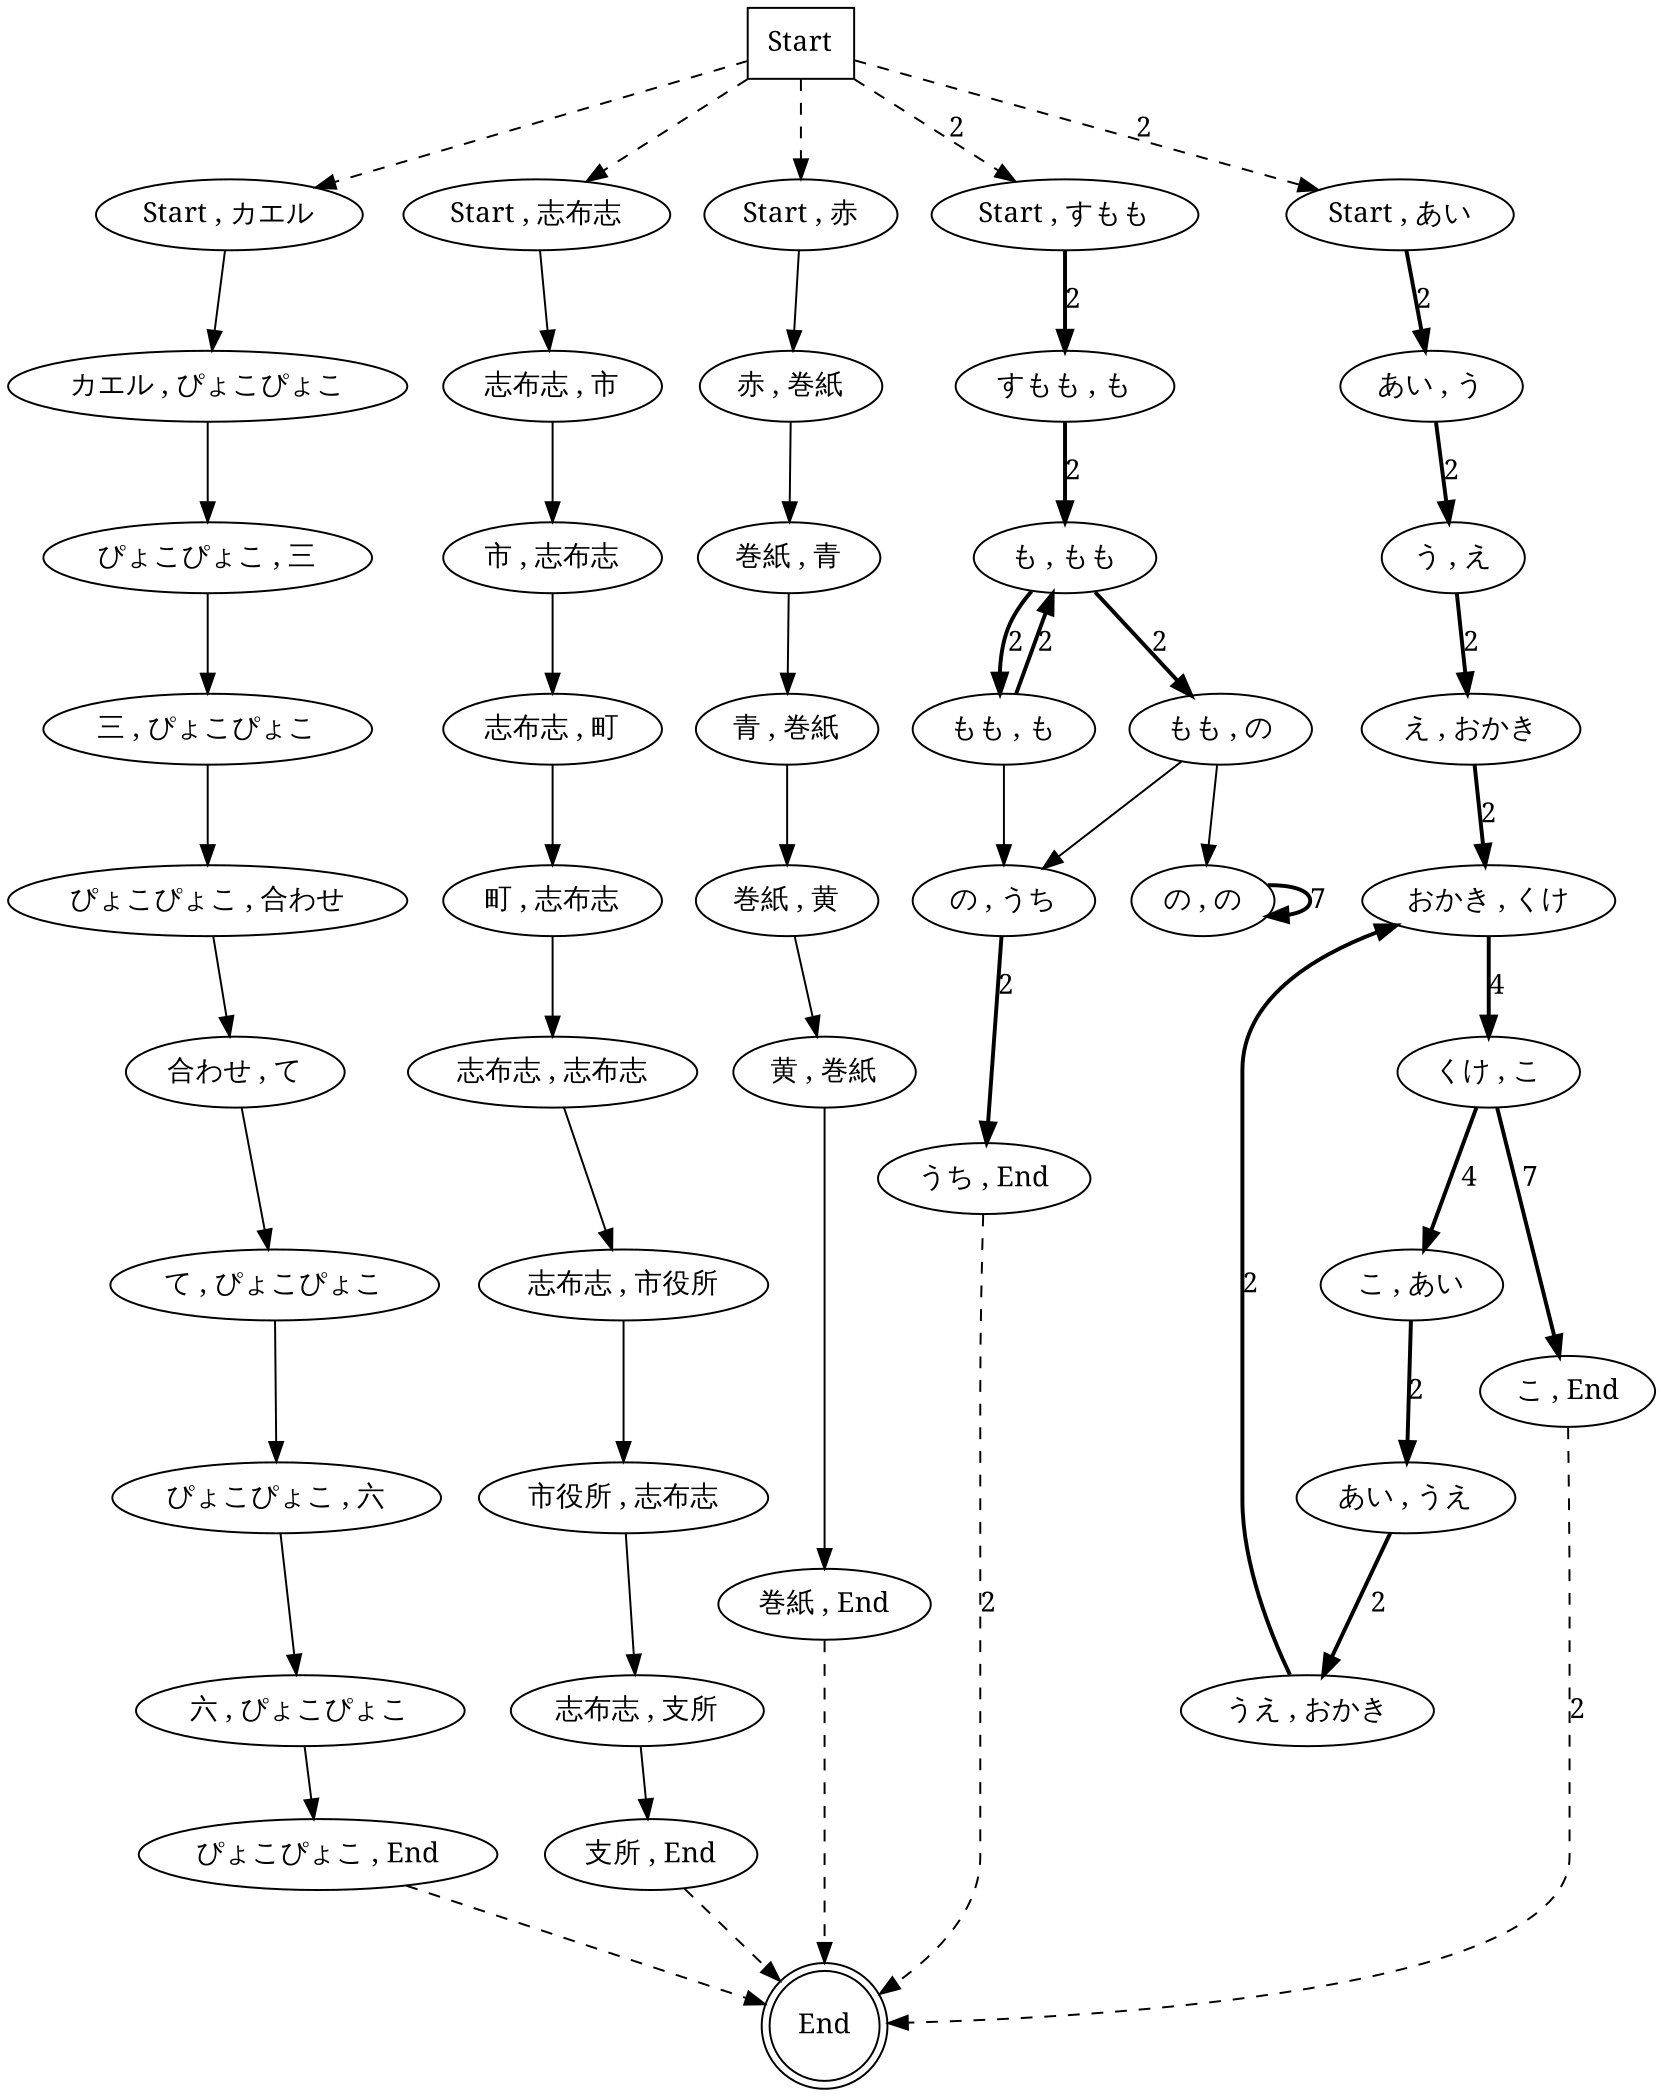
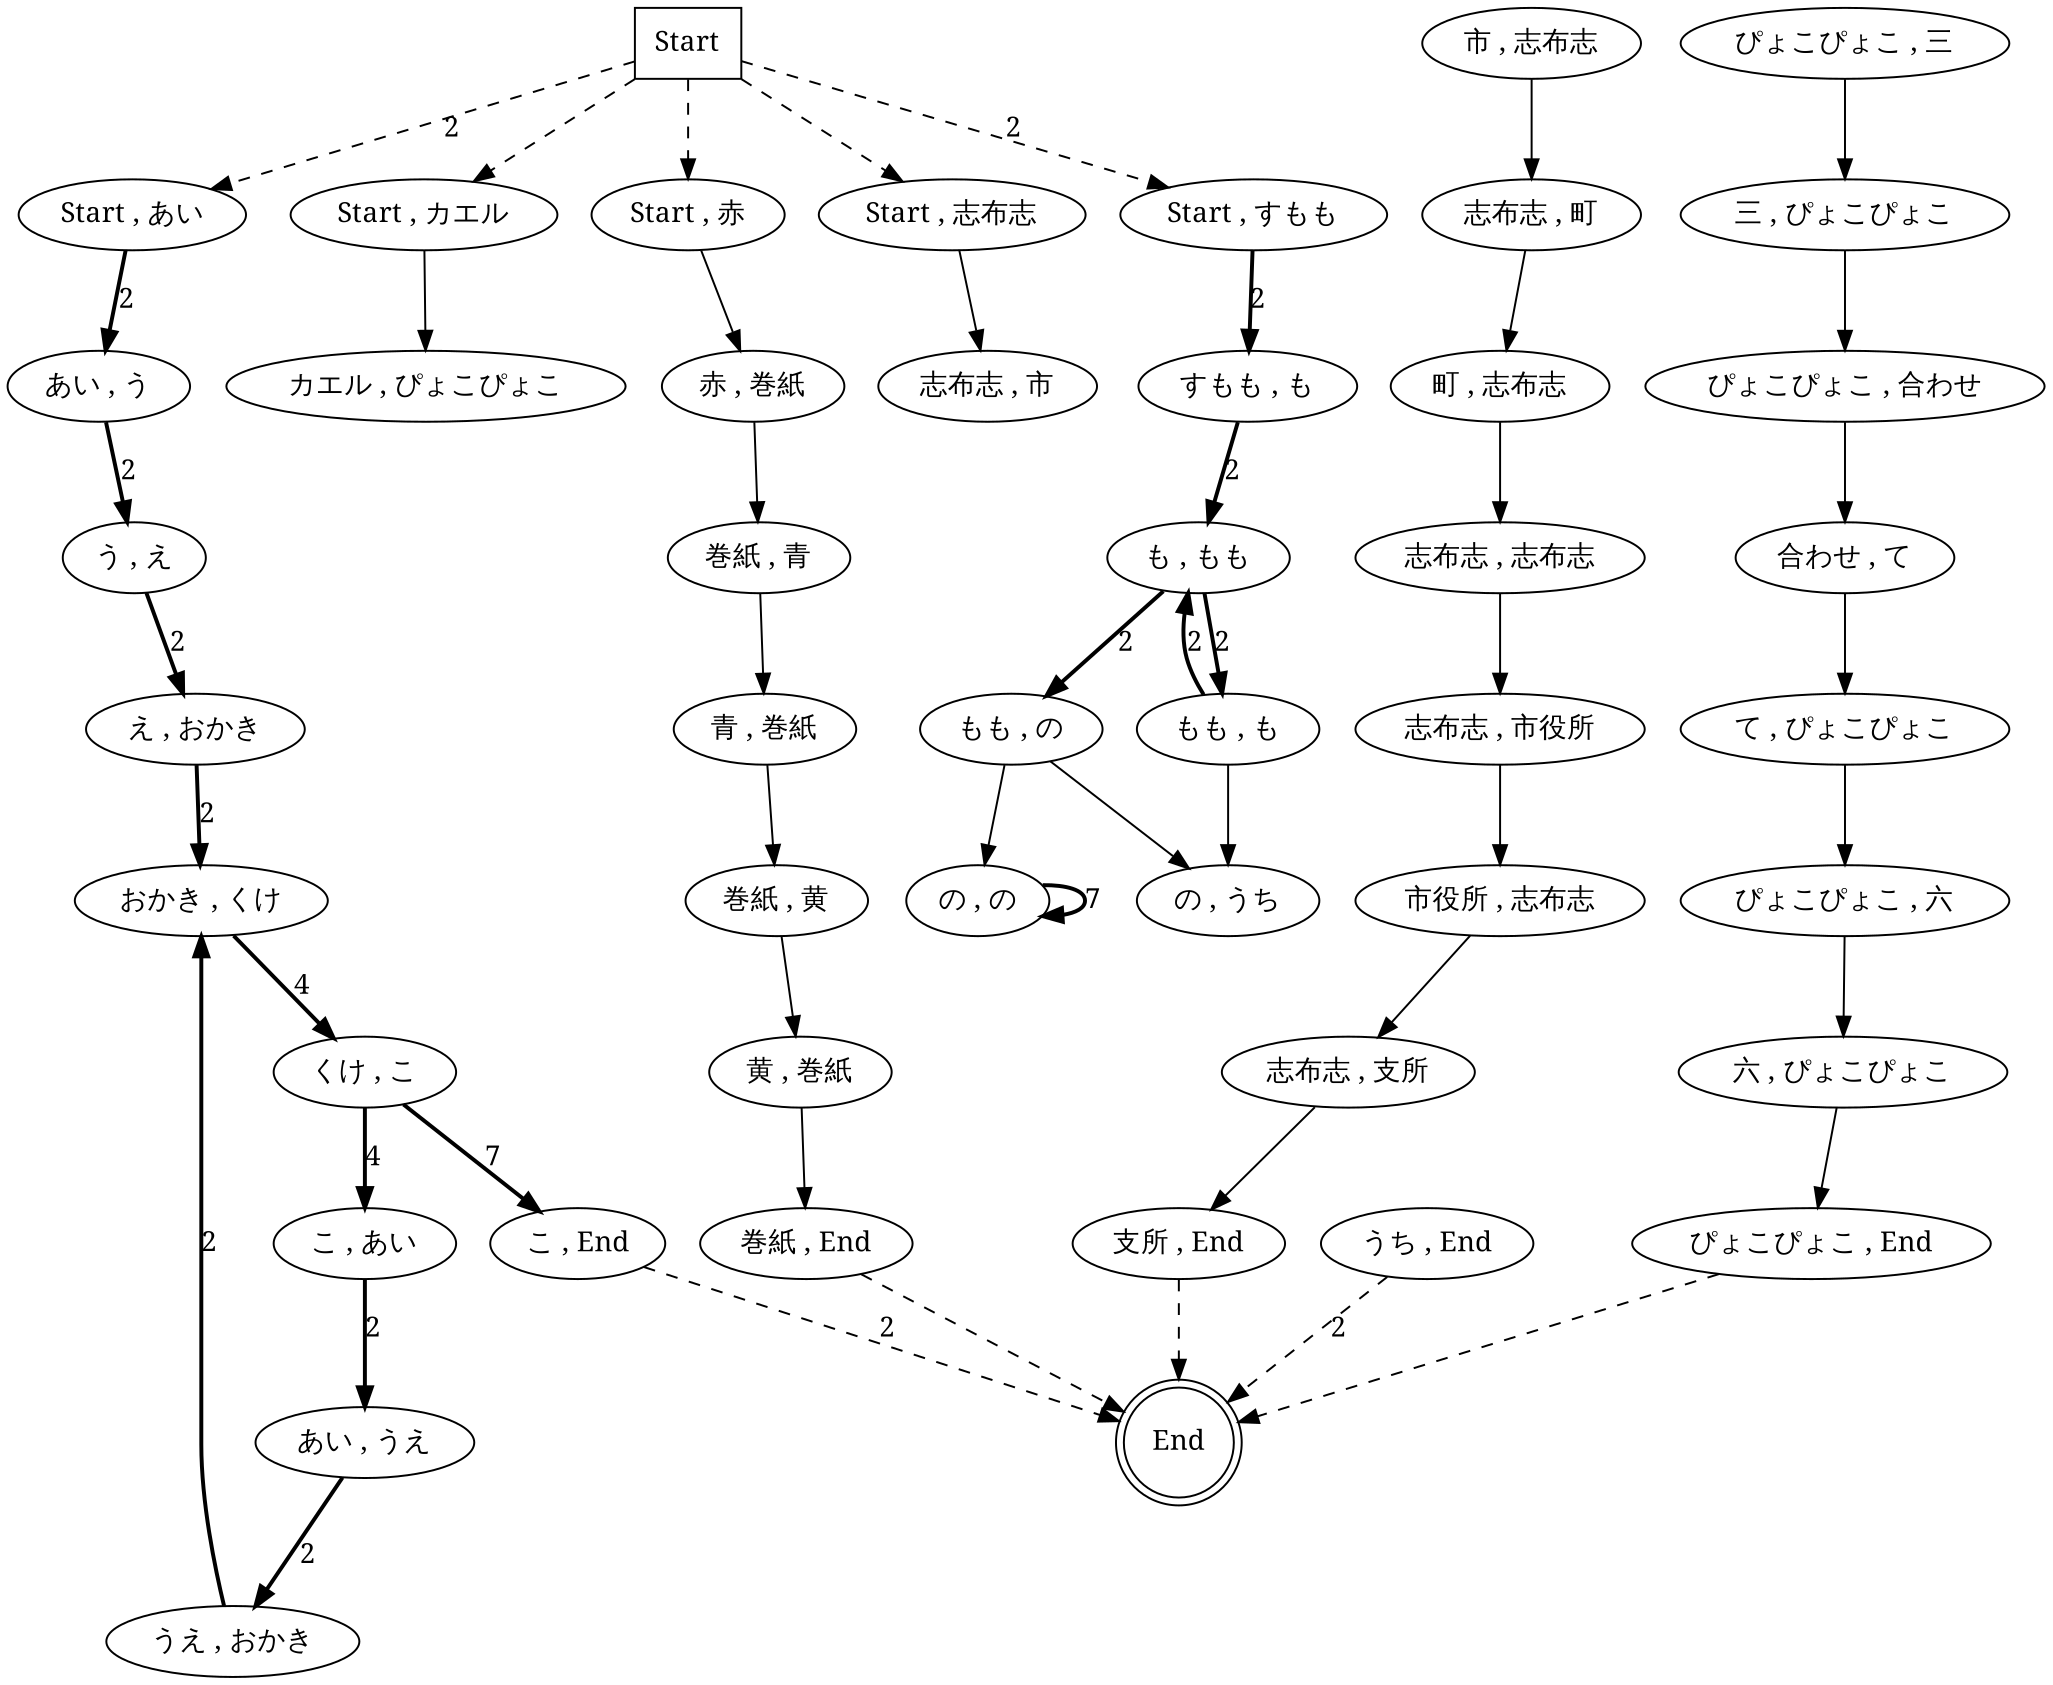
edge "カエル , ぴょこぴょこ" -> "ぴょこぴょこ , 三": removed
edge "志布志 , 市" -> "市 , 志布志": removed
edge "の , うち" -> "うち , End": removed, label "2"
